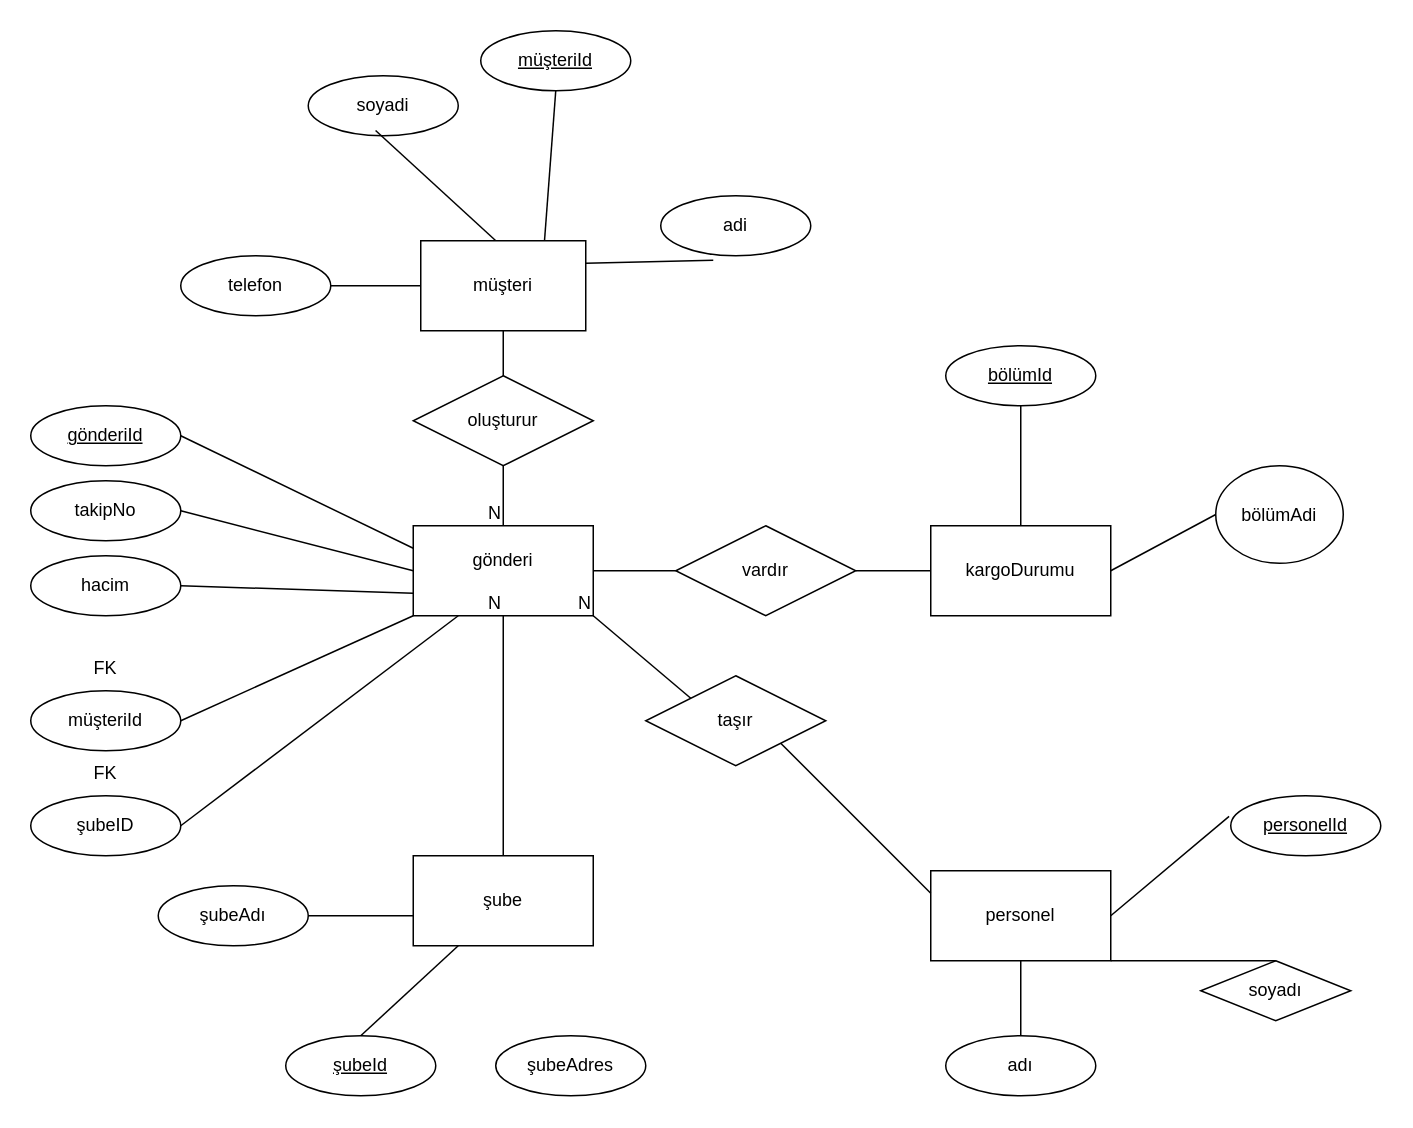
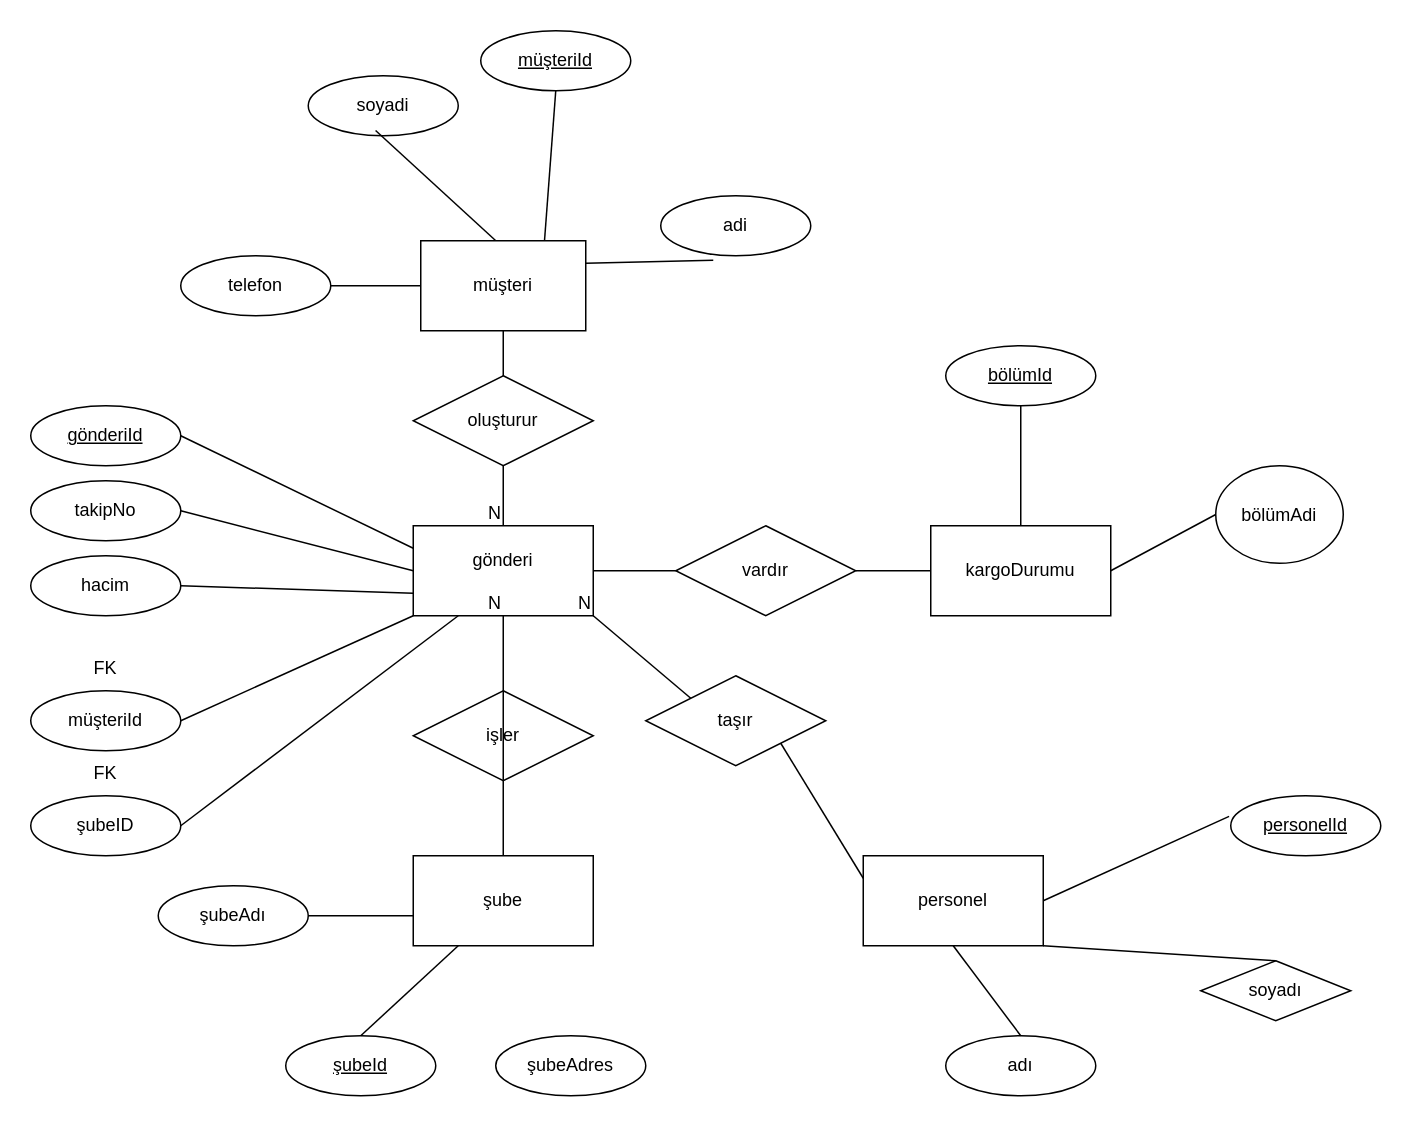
node "işler": added
node "personel": moved (1021, 916) -> (953, 901)
